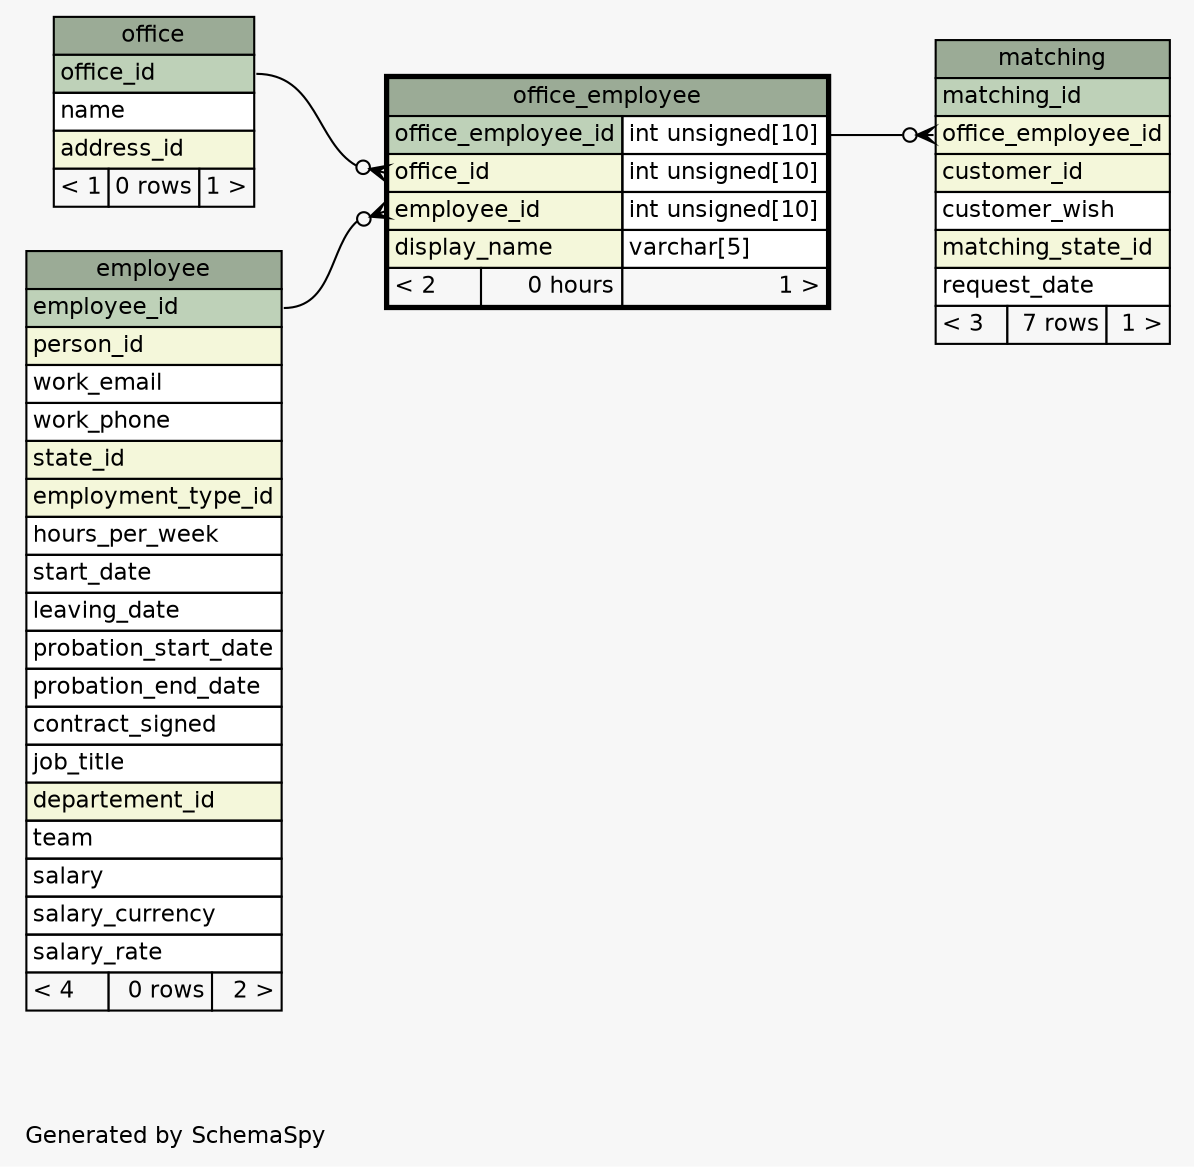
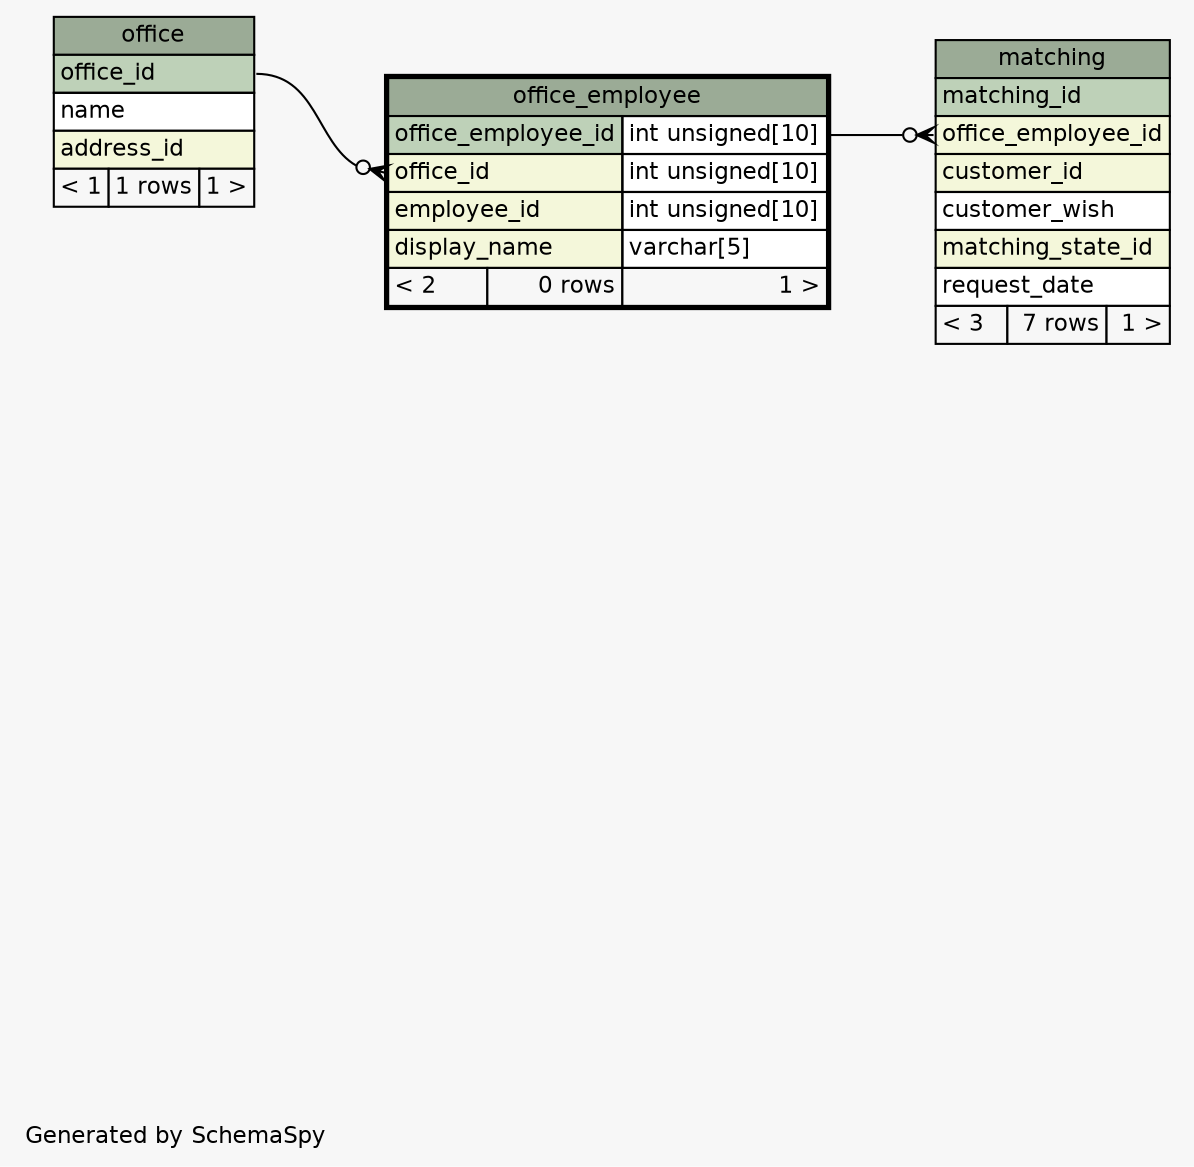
node "office": text "0 rows" -> "1 rows"
node "office_employee": text "0 hours" -> "0 rows"
node "employee": removed
